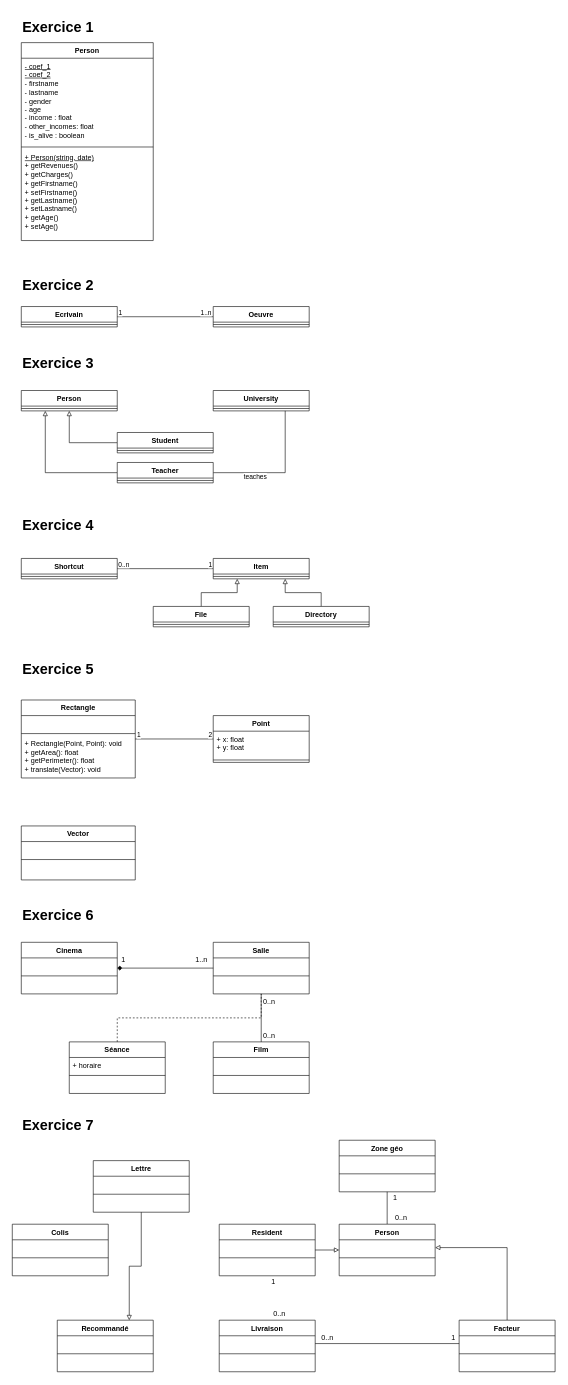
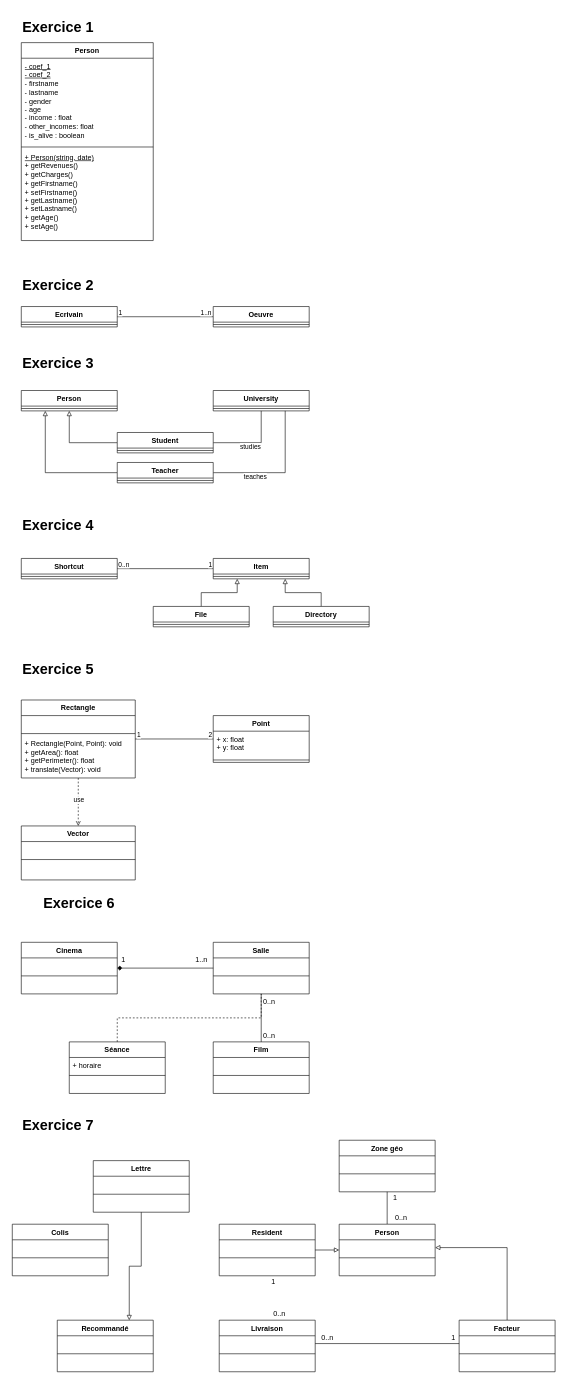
edge "University" -- "Student": added, label "studies"
edge "Rectangle" -> "Vector": added, label "use"
node "Exercice 6": moved (60, 915) -> (81, 903)
